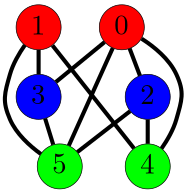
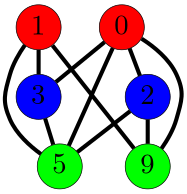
node "4": label "4" -> "9"
